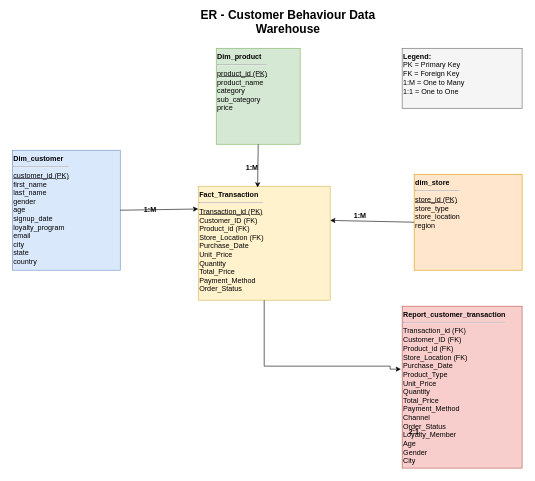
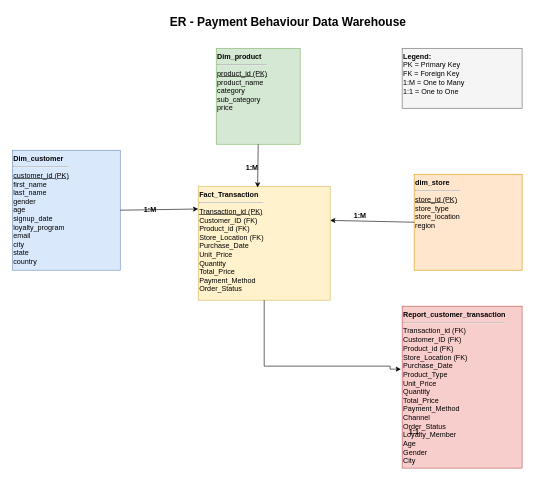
node "ER - Customer Behaviour Data Warehouse": label "ER - Customer Behaviour Data Warehouse" -> "ER - Payment Behaviour Data Warehouse"
node "2:1": label "2:1" -> "1:1"
